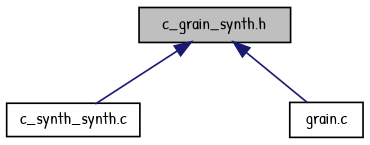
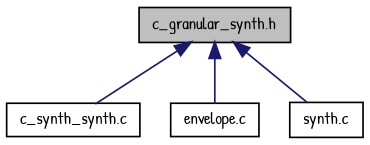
node "c_grain_synth.h": label "c_grain_synth.h" -> "c_granular_synth.h"
node "envelope.c": added
node "grain.c": label "grain.c" -> "synth.c"
